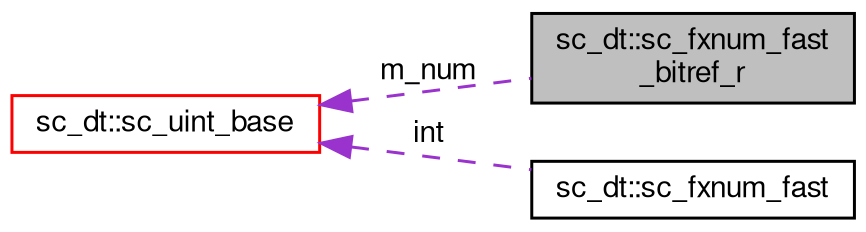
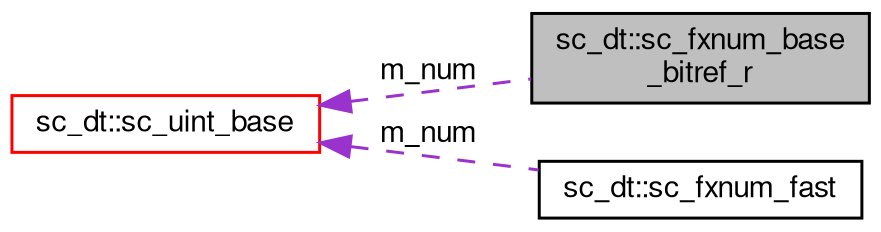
node "sc_dt::sc_fxnum_fast _bitref_r": label "sc_dt::sc_fxnum_fast _bitref_r" -> "sc_dt::sc_fxnum_base _bitref_r"
edge "sc_dt::sc_fxnum_fast" -> "sc_dt::sc_uint_base": label " int" -> " m_num"
